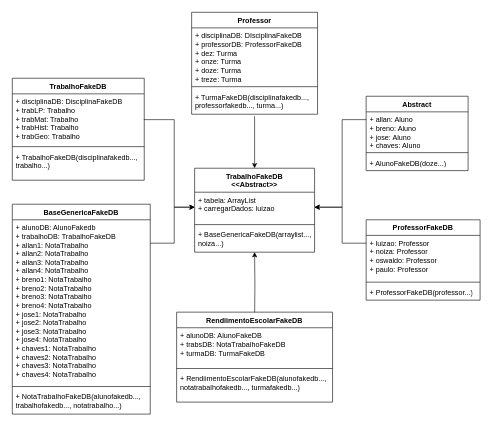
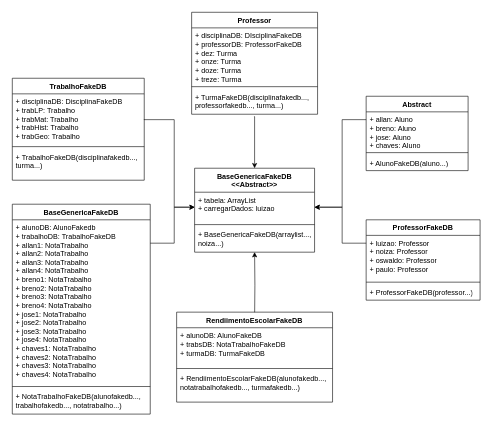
node "+ TrabalhoFakeDB(disciplinafakedb..., trabalho...)": label "+ TrabalhoFakeDB(disciplinafakedb..., trabalho...)" -> "+ TrabalhoFakeDB(disciplinafakedb..., turma...)"
node "+ AlunoFakeDB(doze...)": label "+ AlunoFakeDB(doze...)" -> "+ AlunoFakeDB(aluno...)"
node "TrabalhoFakeDB <<Abstract>>": label "TrabalhoFakeDB <<Abstract>>" -> "BaseGenericaFakeDB <<Abstract>>"
